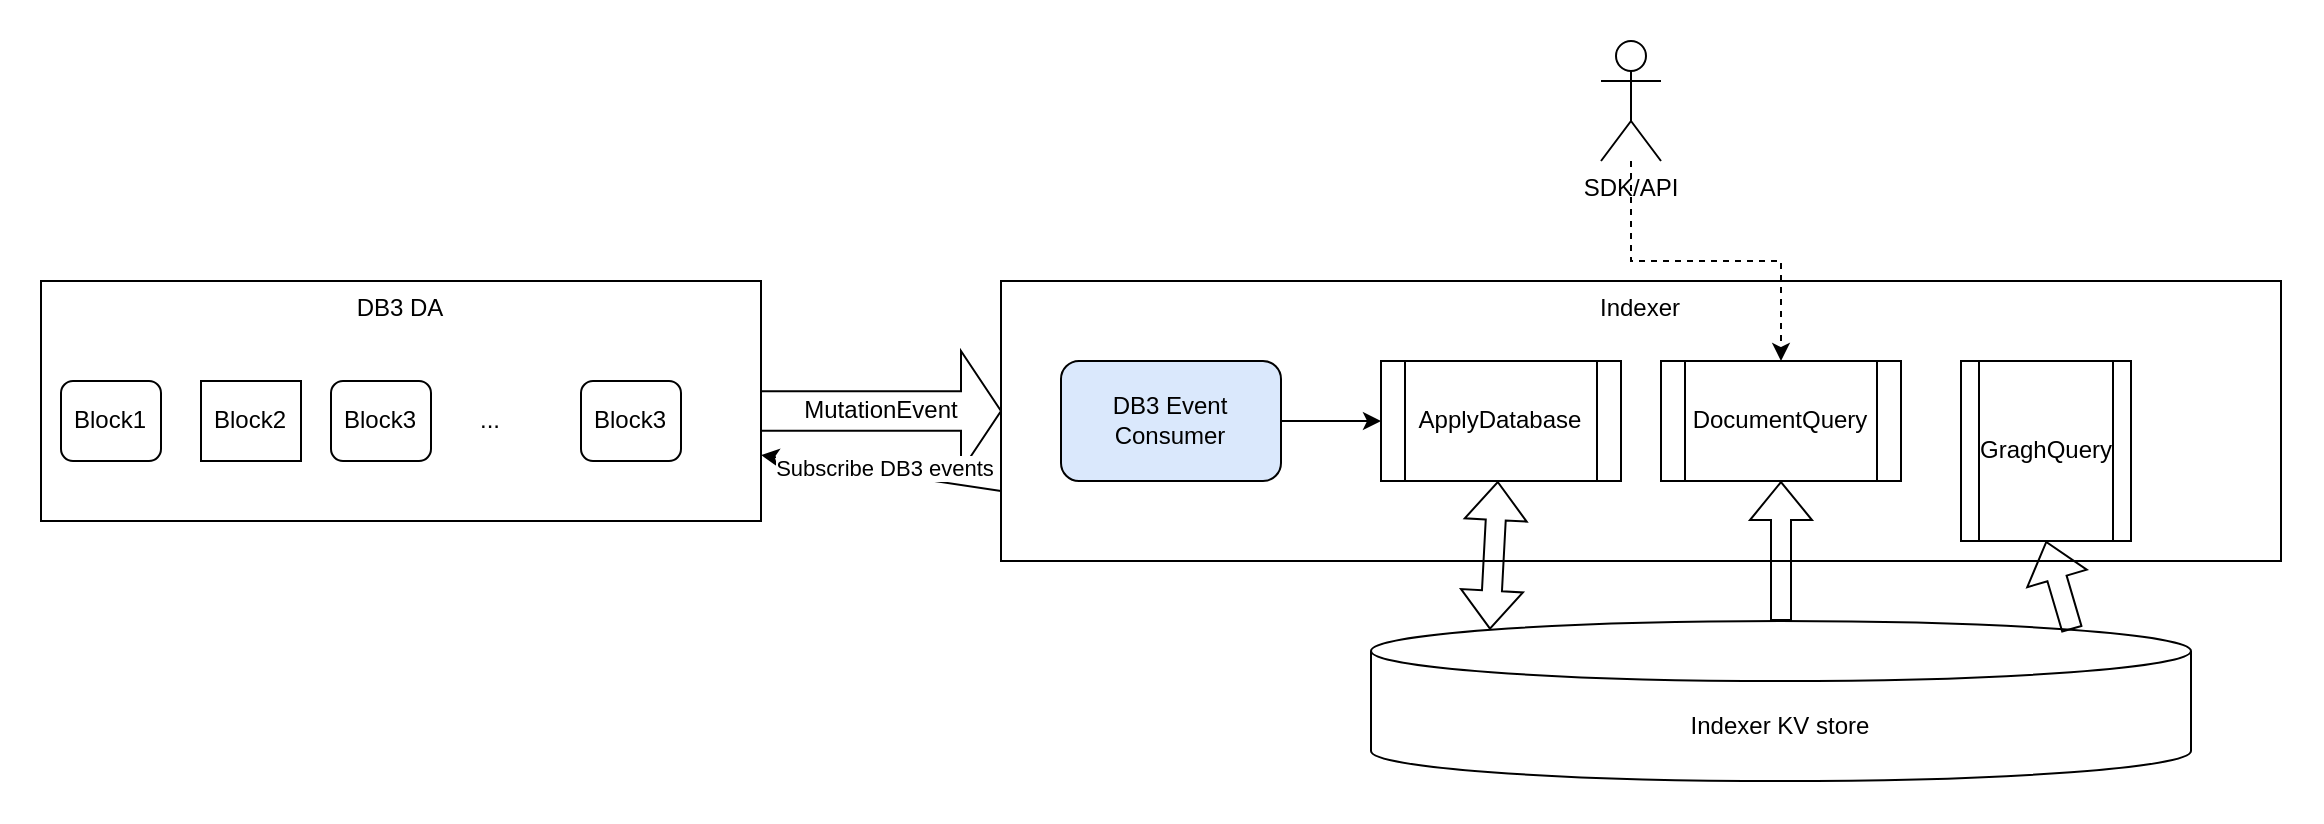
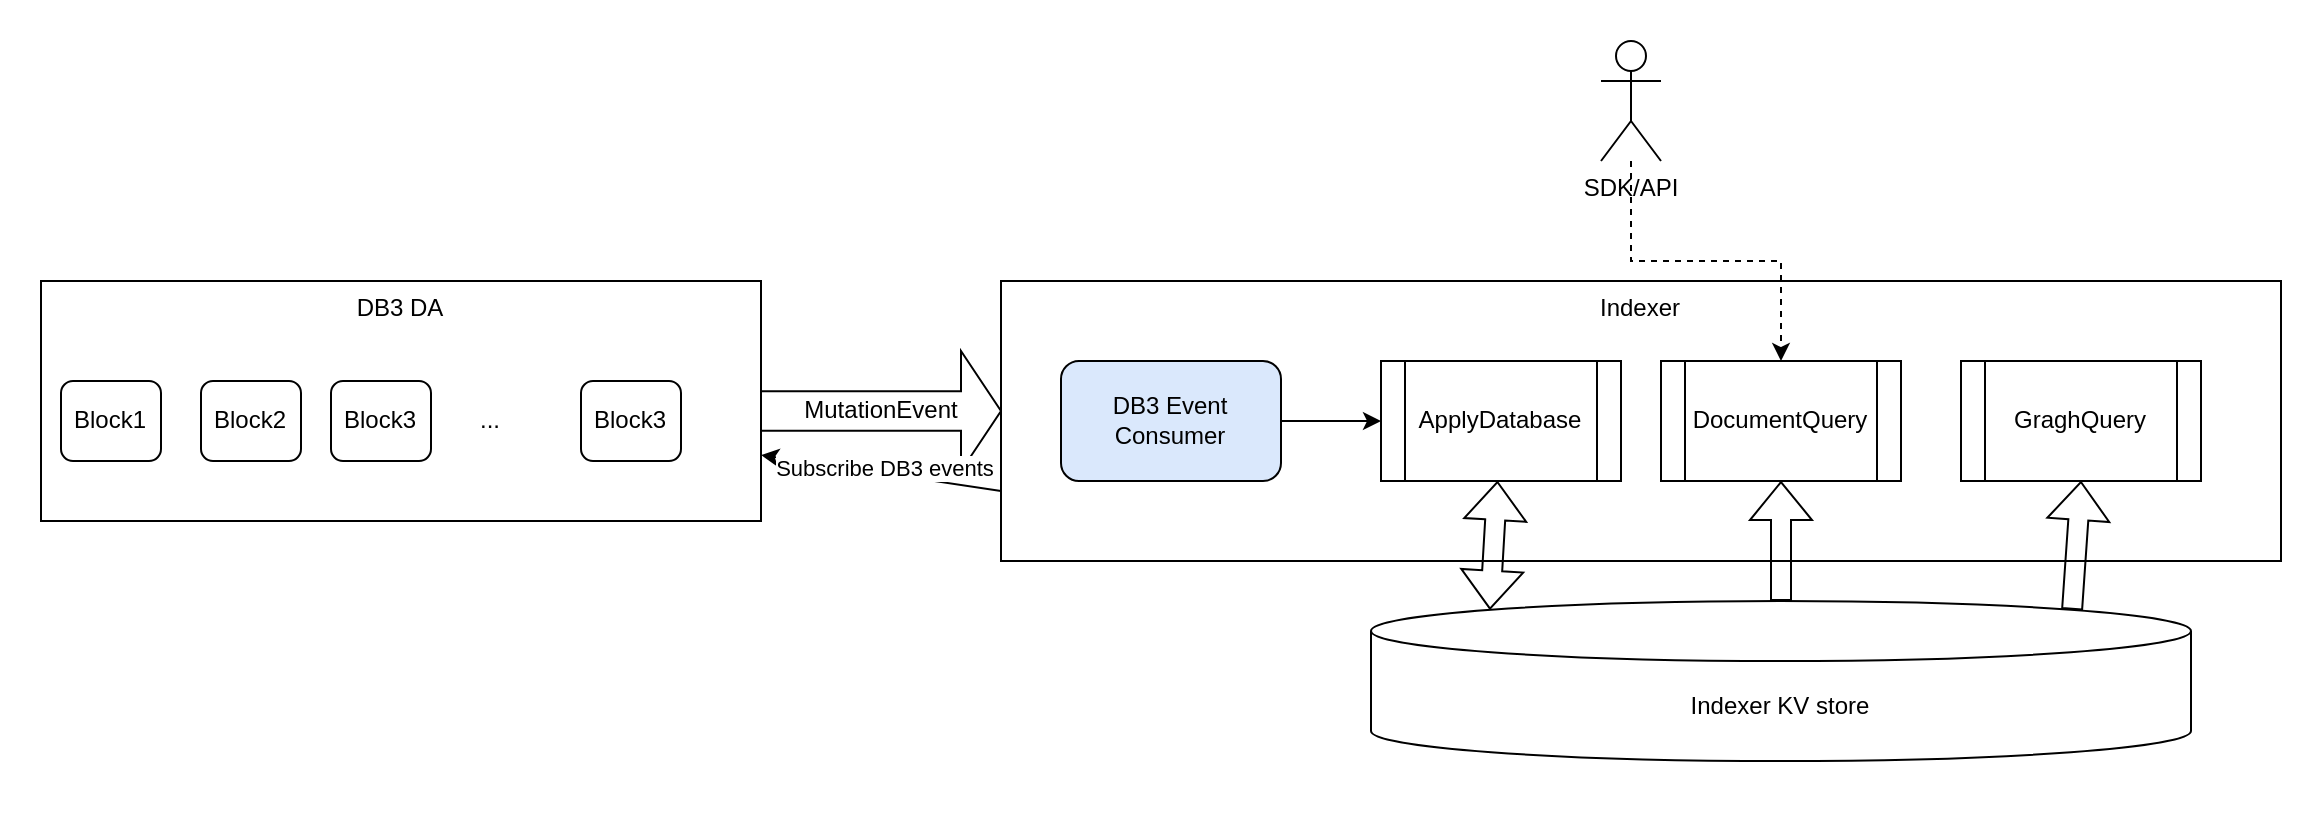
node "Block2": shape rectangle -> rounded rectangle
node "GraghQuery": size 170x180 -> 240x120
node "Indexer KV store": moved (1781, 701) -> (1781, 681)
